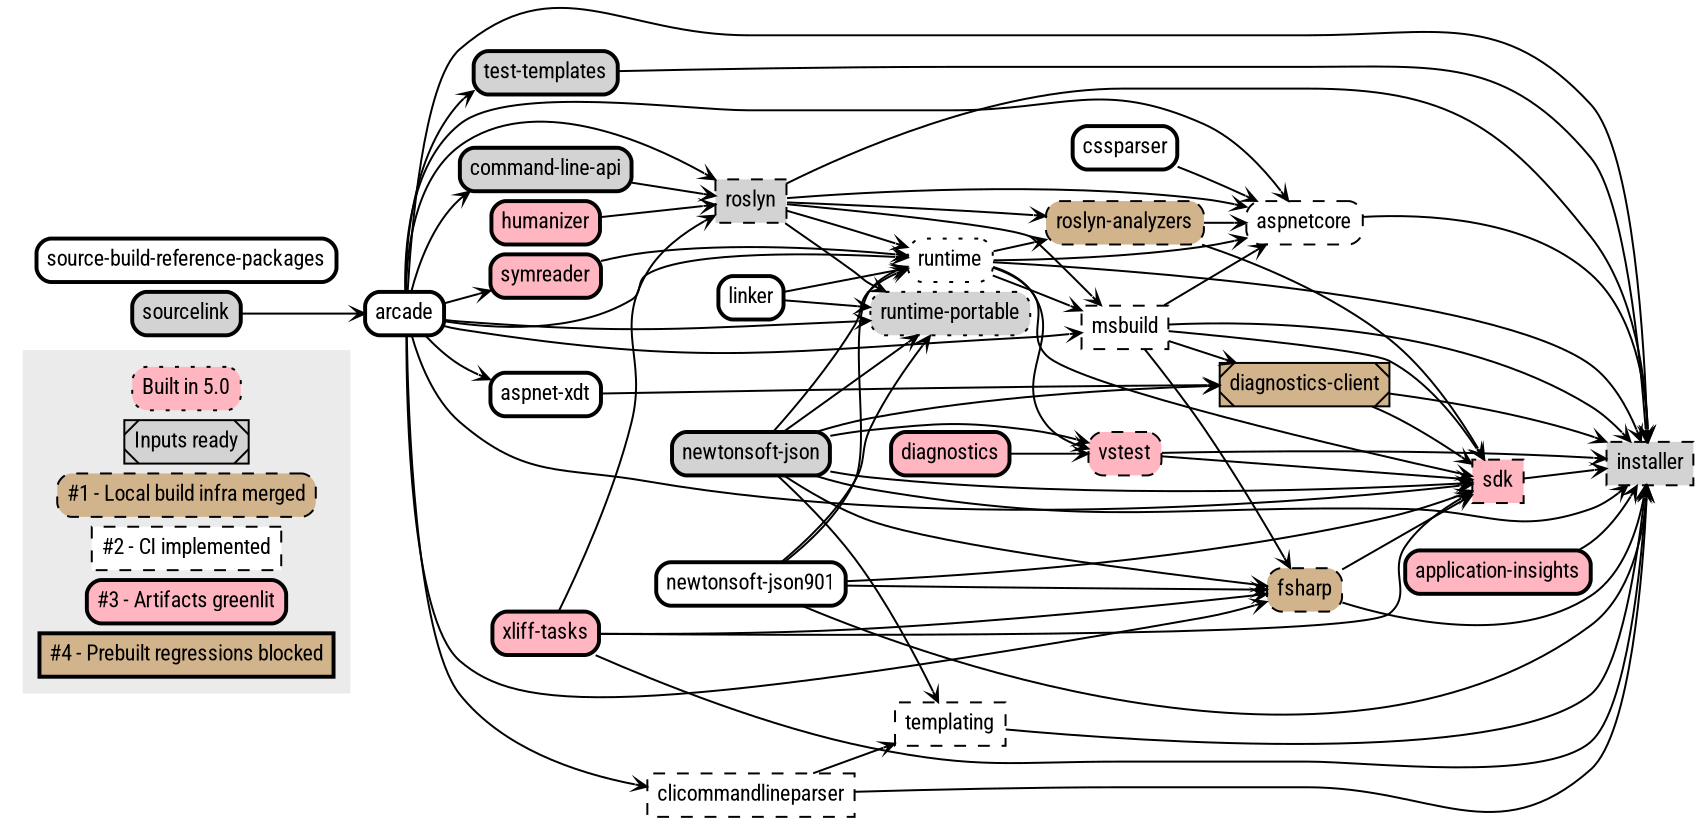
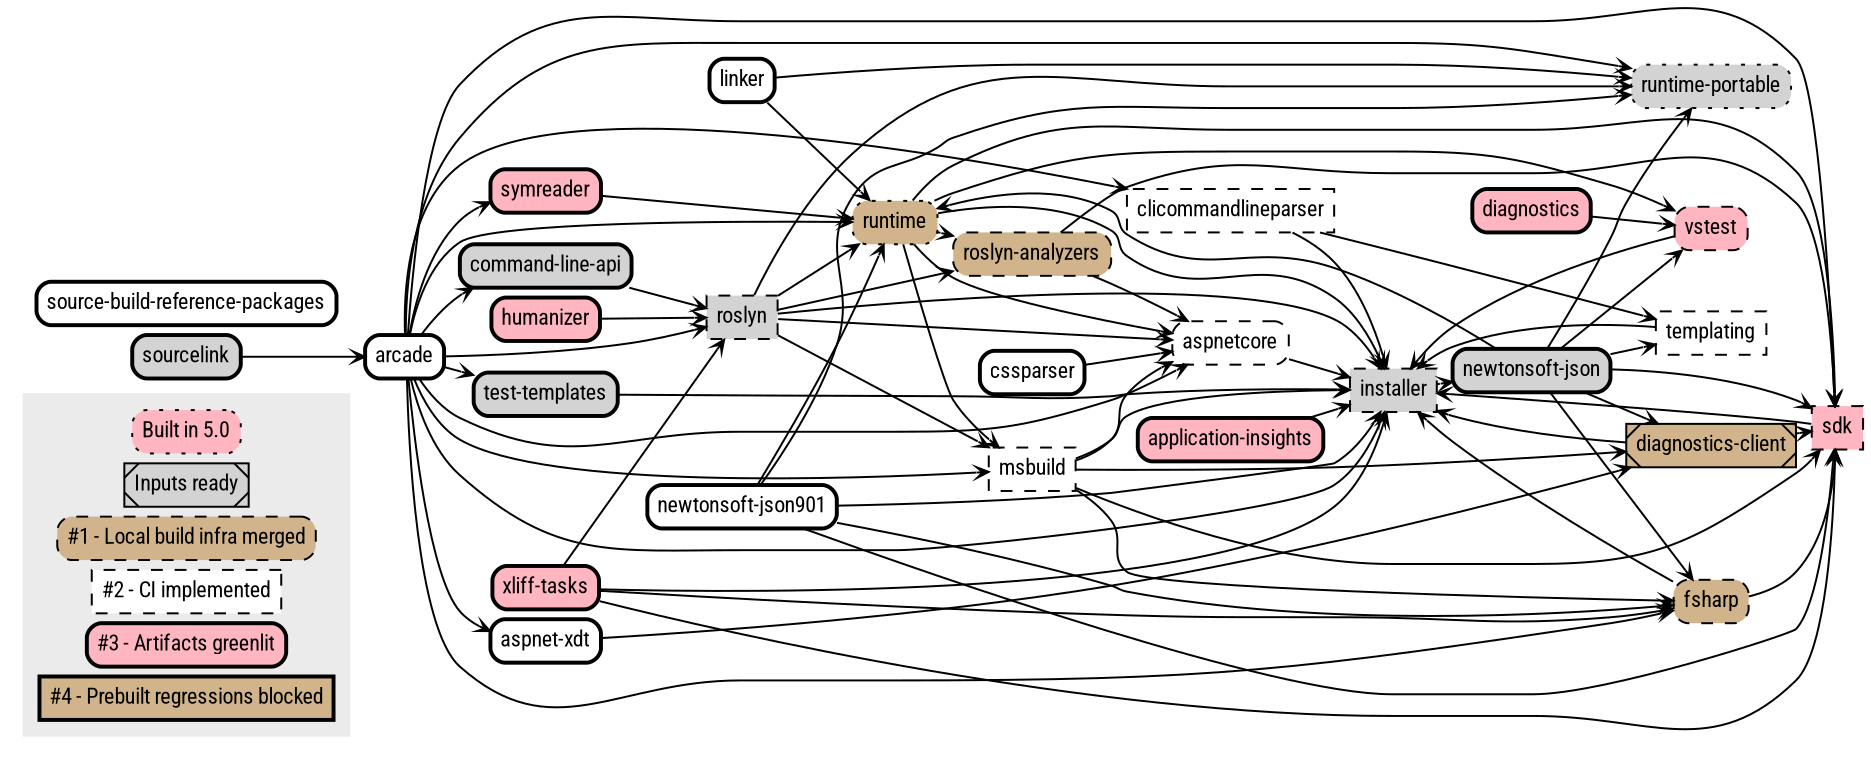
node "runtime": fillcolor white -> tan
edge "vstest" -> "sdk": removed
edge "newtonsoft-json" -> "installer": reversed
